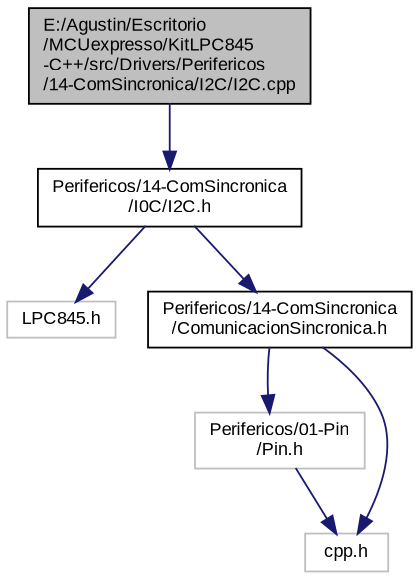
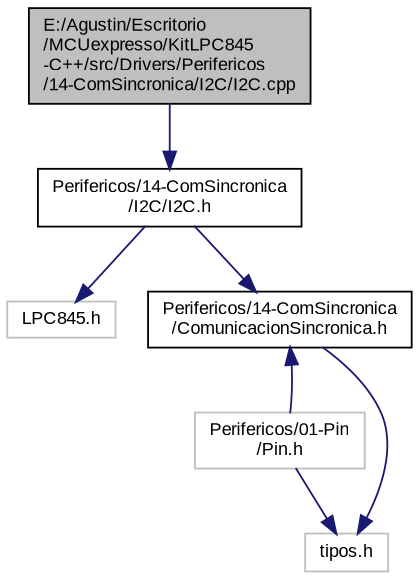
node "Perifericos/14-ComSincronica /I0C/I2C.h": label "Perifericos/14-ComSincronica /I0C/I2C.h" -> "Perifericos/14-ComSincronica /I2C/I2C.h"
edge "Perifericos/14-ComSincronica /ComunicacionSincronica.h" -> "Perifericos/01-Pin /Pin.h": reversed
node "cpp.h": label "cpp.h" -> "tipos.h"
